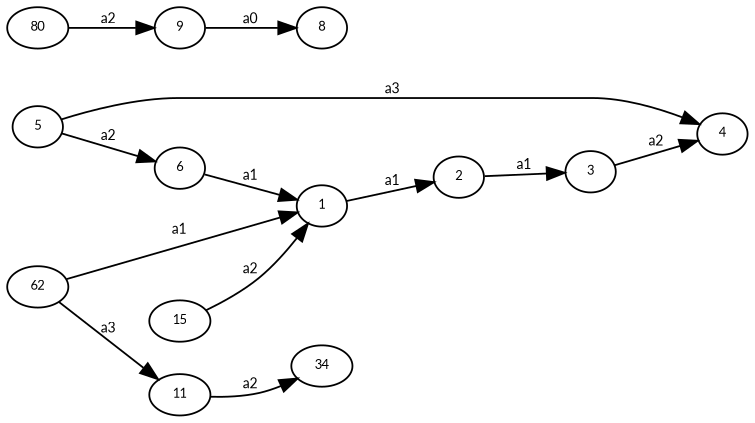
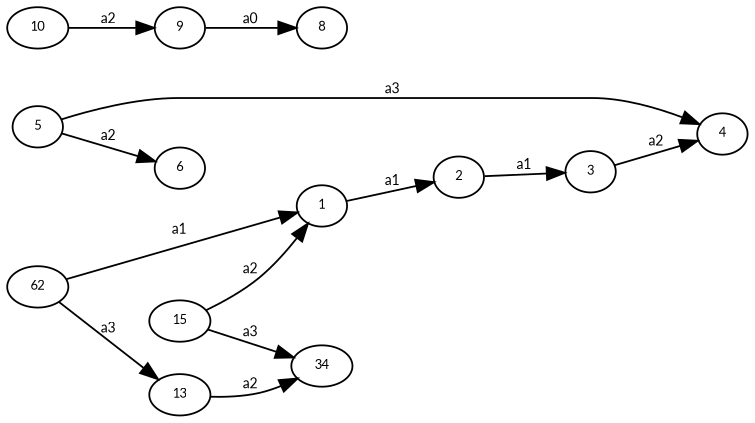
node "80": label "80" -> "10"
edge "6" -> "1": removed, label "a1"
edge "15" -> "34": added, label "a3"
node "11": label "11" -> "13"
